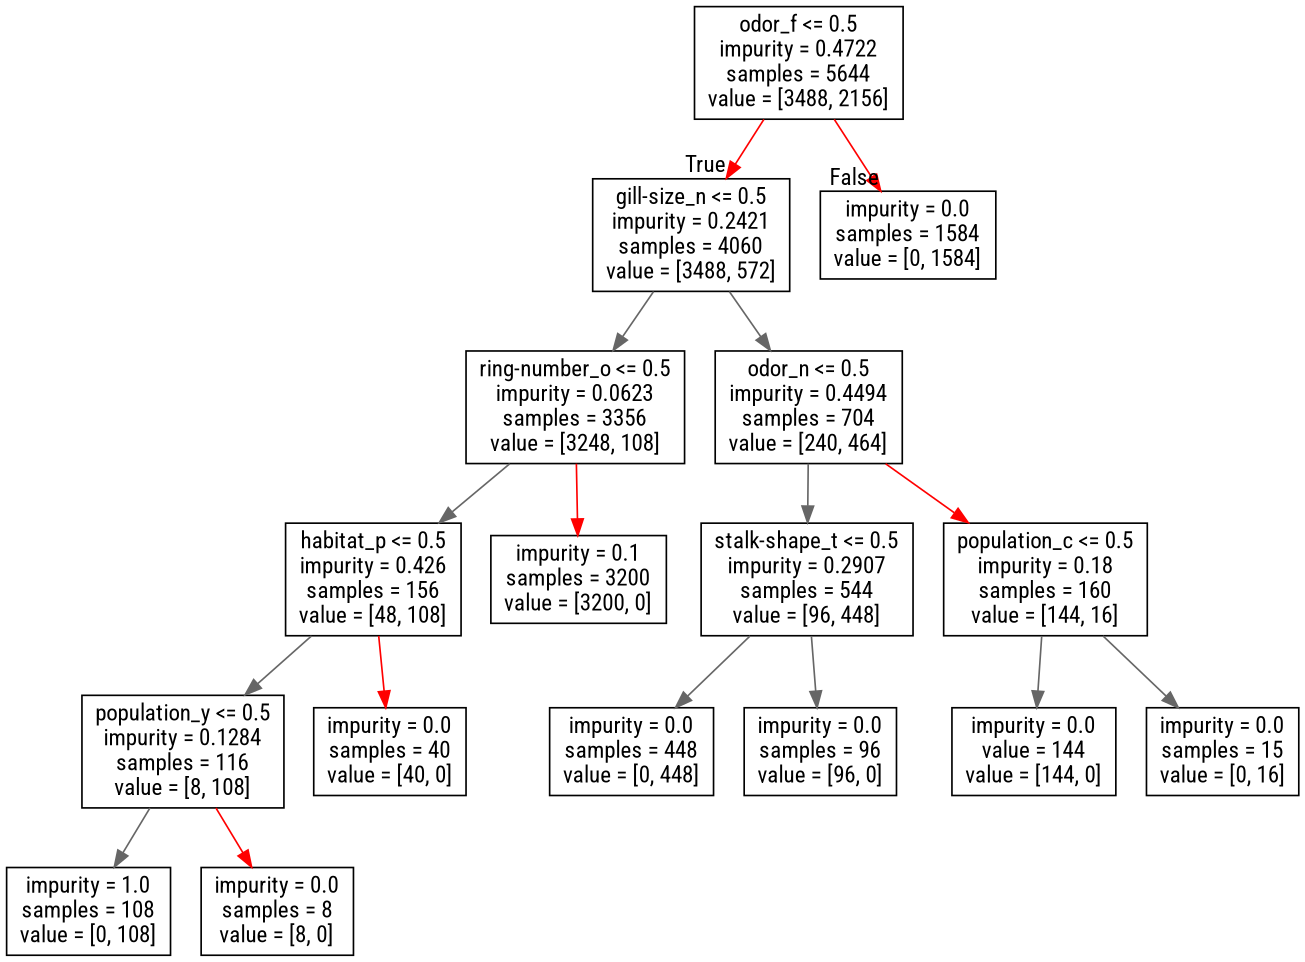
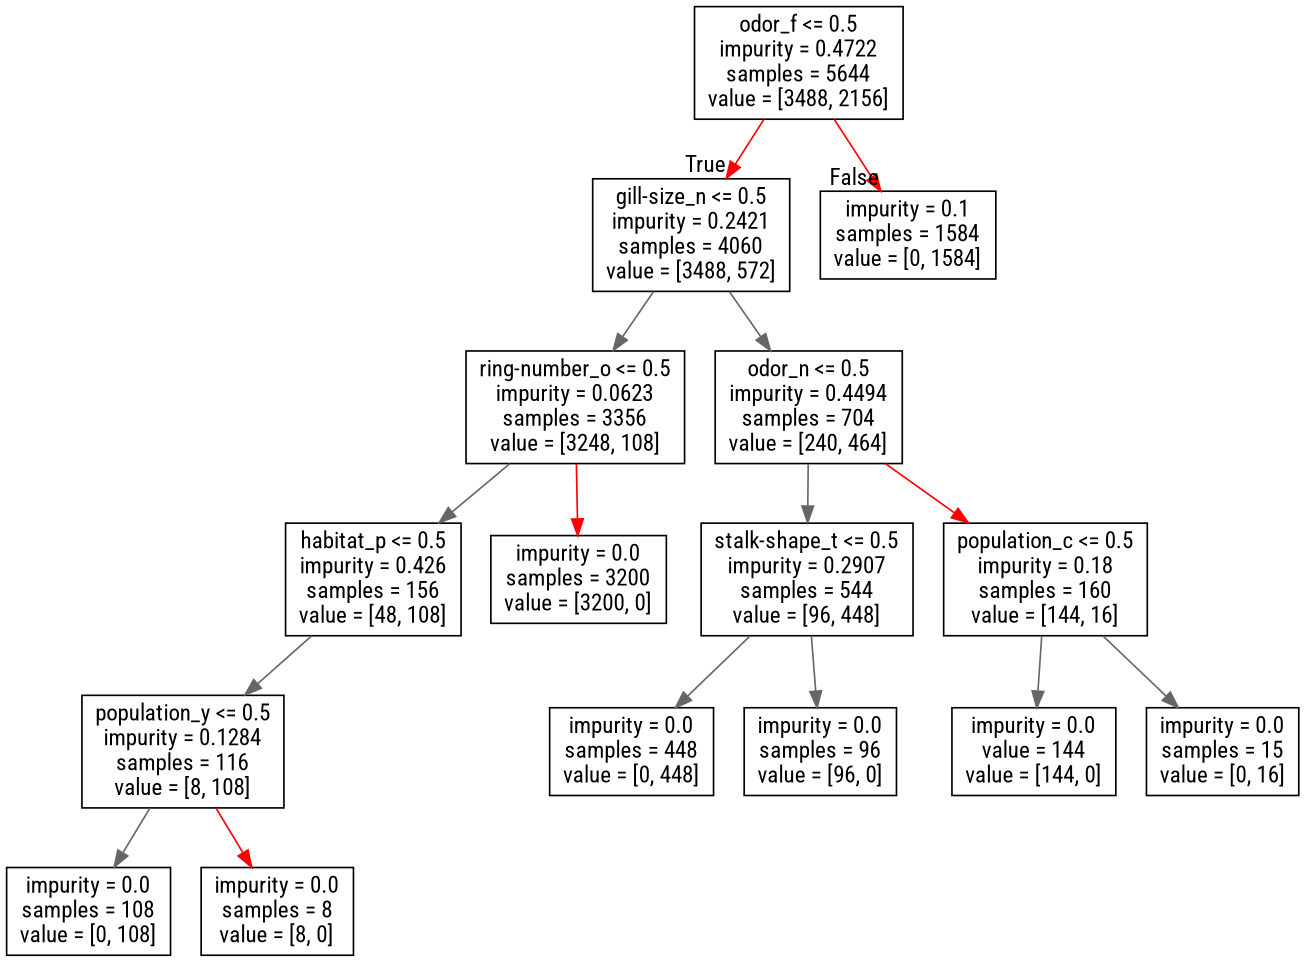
node "impurity = 0.0 samples = 1584 value = [0, 1584]": label "impurity = 0.0 samples = 1584 value = [0, 1584]" -> "impurity = 0.1 samples = 1584 value = [0, 1584]"
node "impurity = 0.1 samples = 3200 value = [3200, 0]": label "impurity = 0.1 samples = 3200 value = [3200, 0]" -> "impurity = 0.0 samples = 3200 value = [3200, 0]"
node "impurity = 0.0 samples = 40 value = [40, 0]": removed
node "impurity = 1.0 samples = 108 value = [0, 108]": label "impurity = 1.0 samples = 108 value = [0, 108]" -> "impurity = 0.0 samples = 108 value = [0, 108]"
